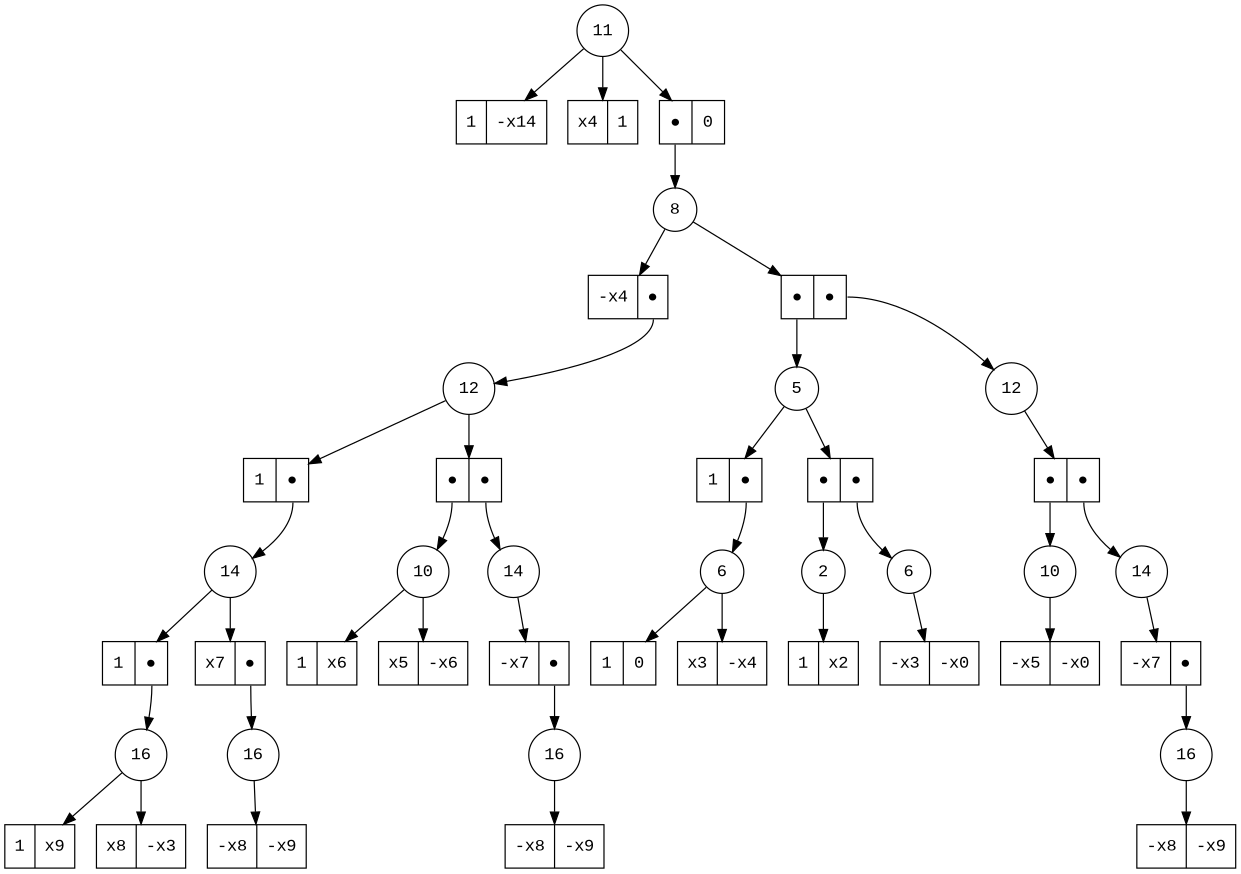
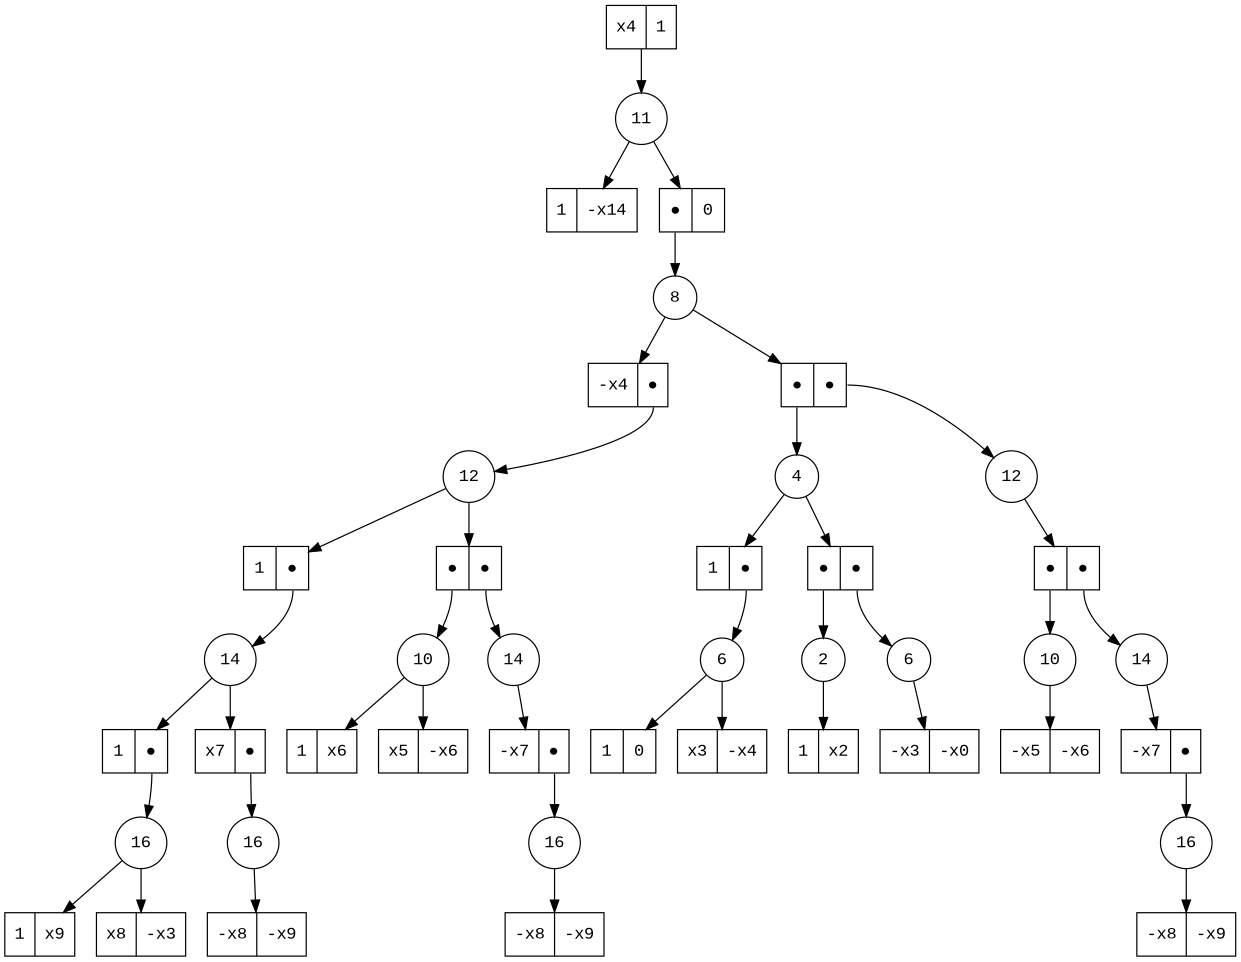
edge "11" -> "x4": reversed
node "5": label "5" -> "4"
node "-x5": text "-x0" -> "-x6"
